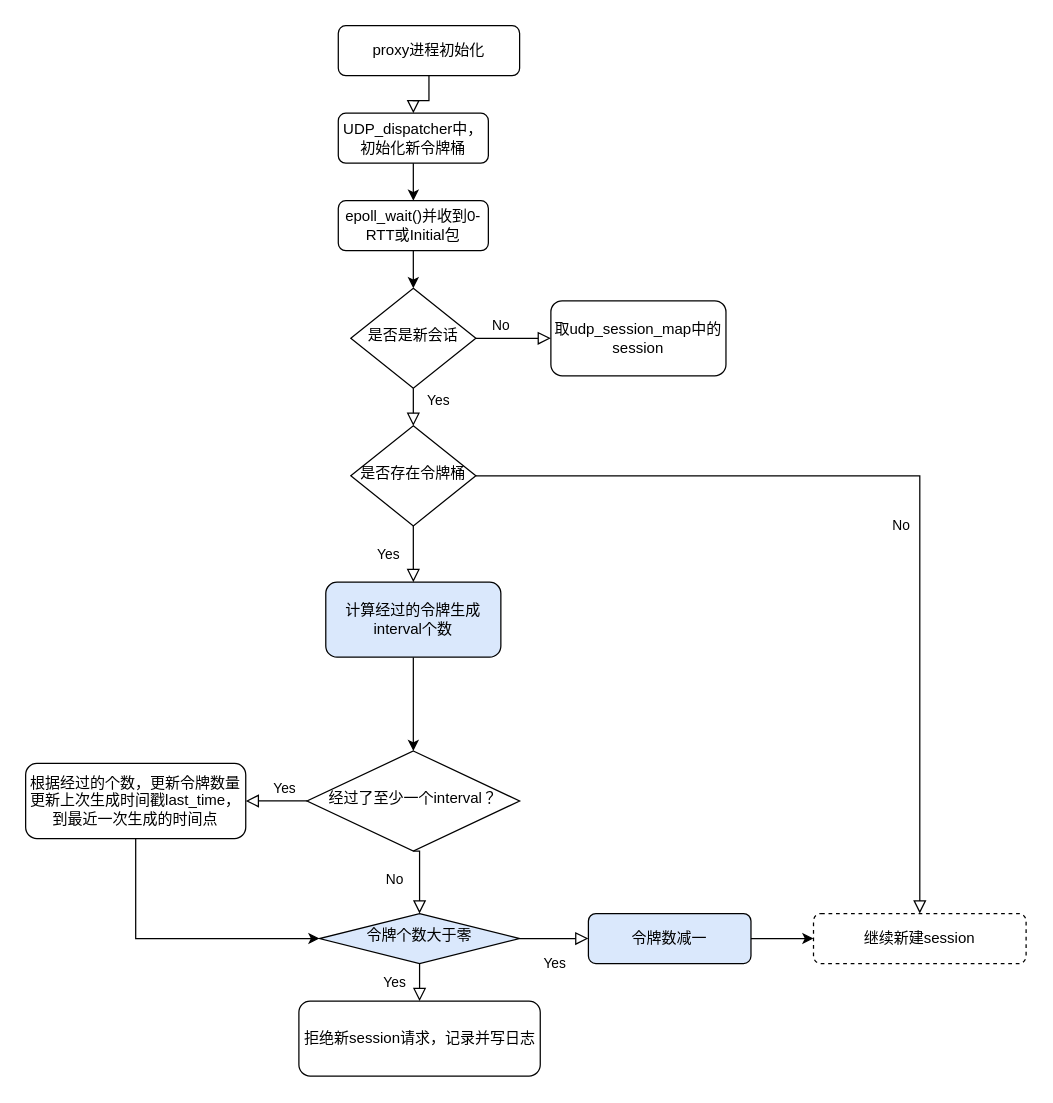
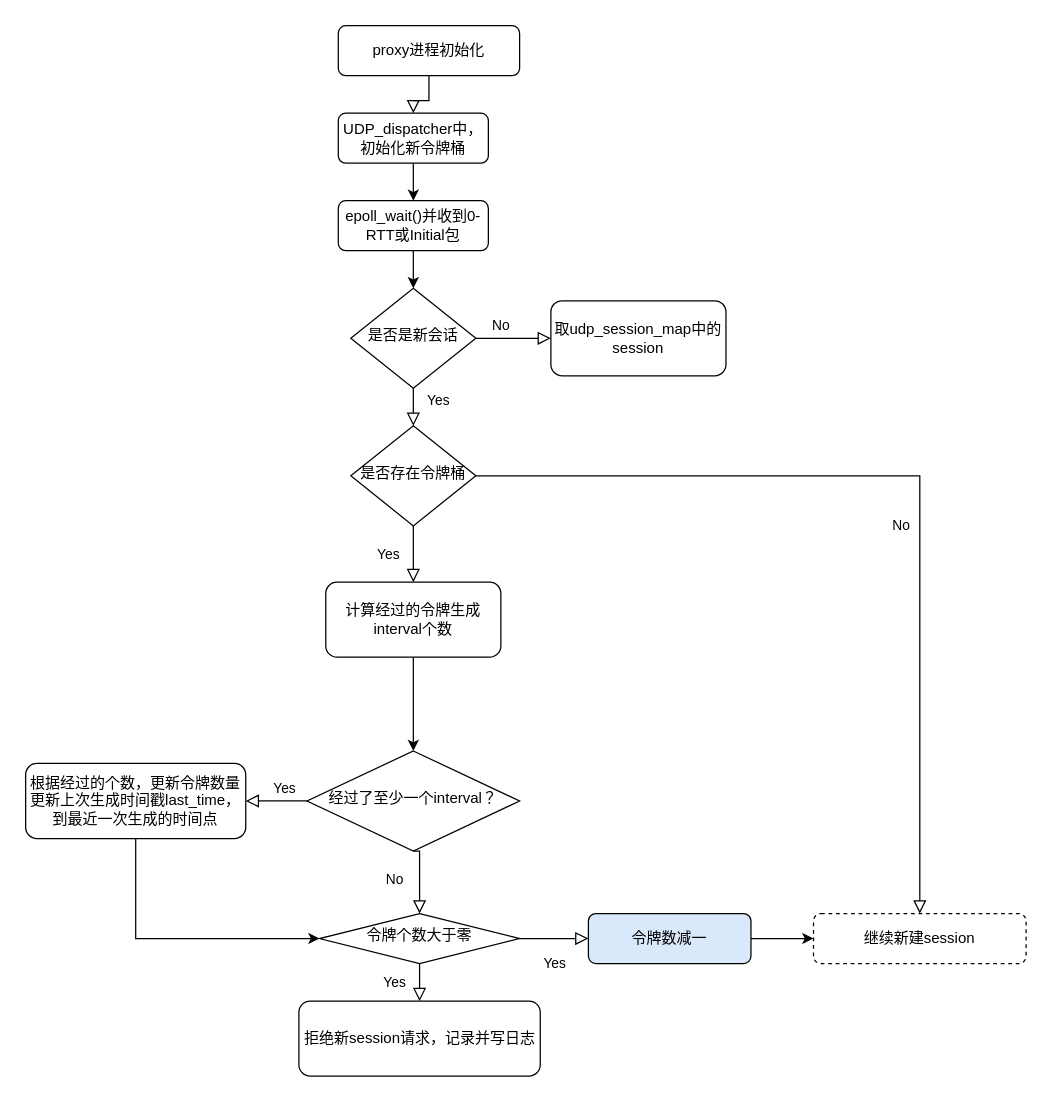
node "计算经过的令牌生成interval个数": fillcolor #dae8fc -> #ffffff
node "令牌个数大于零": fillcolor #dae8fc -> #ffffff
